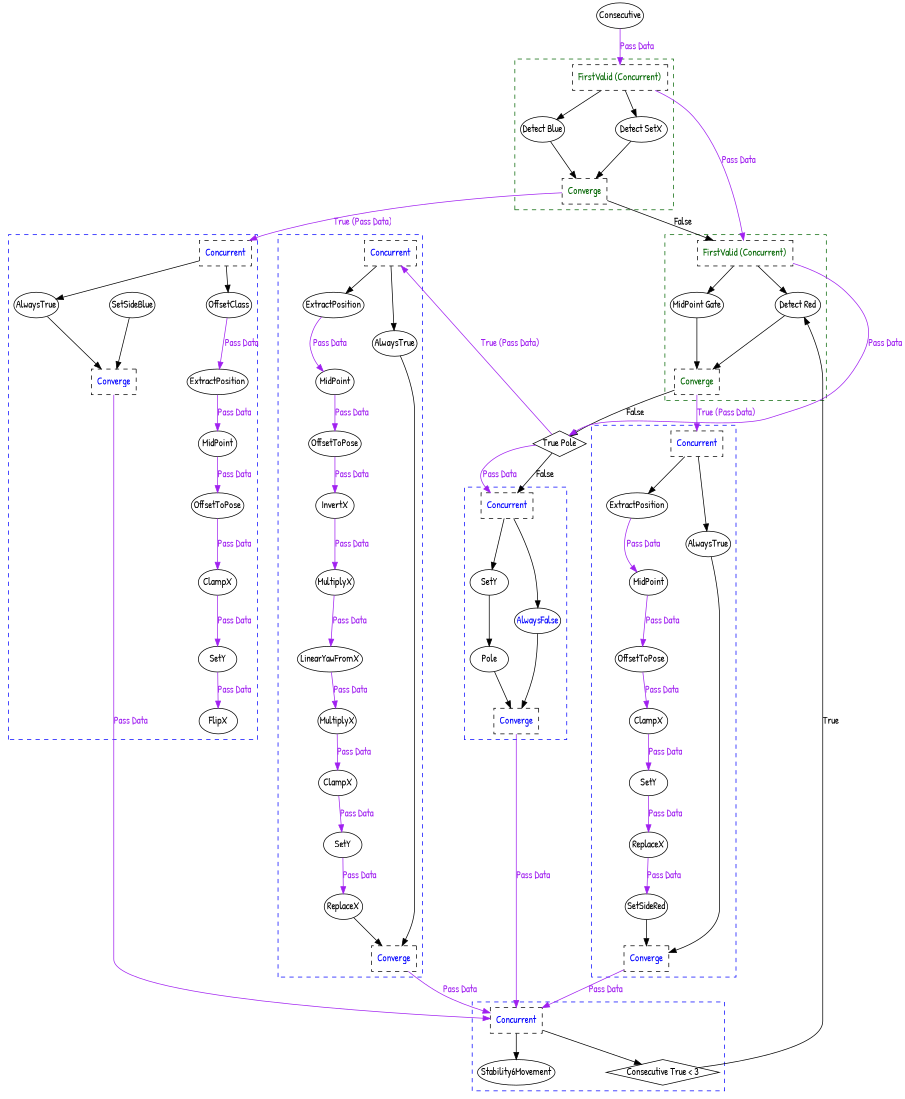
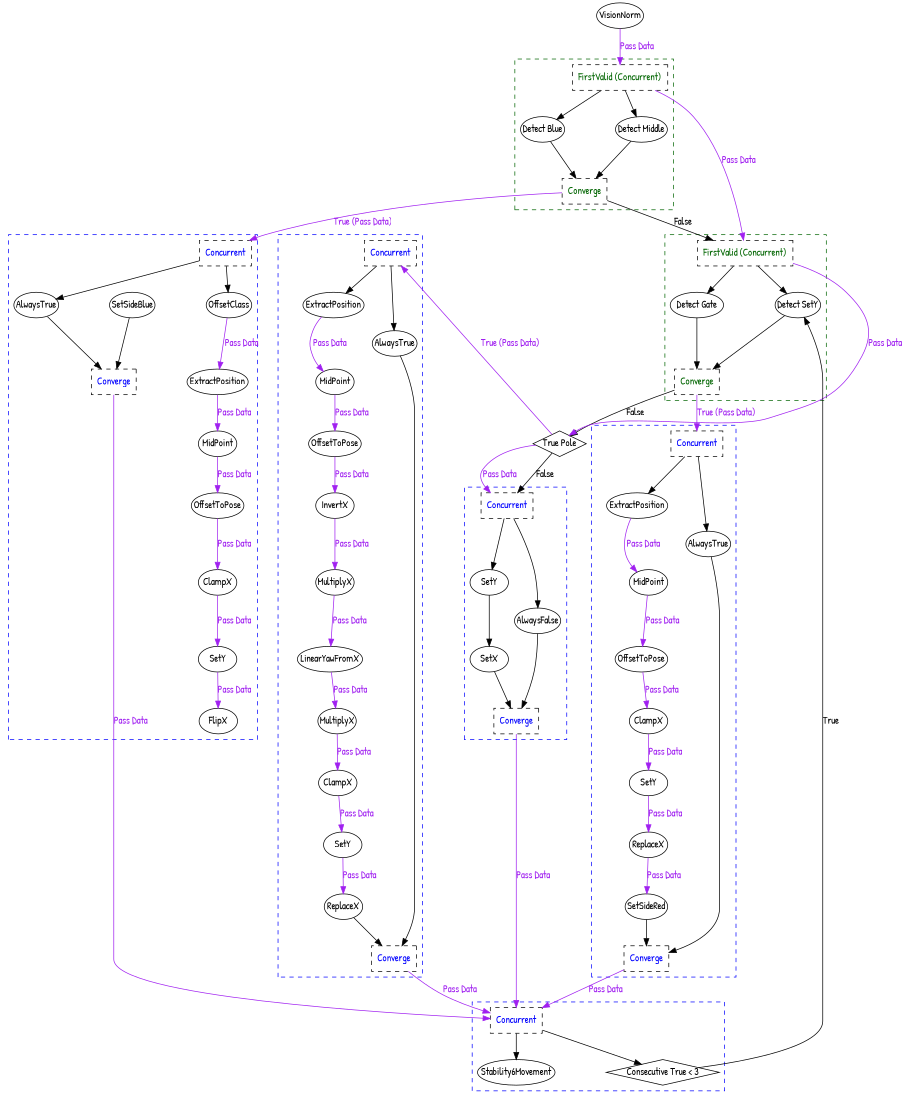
node "Consecutive": label "Consecutive" -> "VisionNorm"
node "Detect SetX": label "Detect SetX" -> "Detect Middle"
node "MidPoint Gate": label "MidPoint Gate" -> "Detect Gate"
node "Detect Red": label "Detect Red" -> "Detect SetY"
node "AlwaysFalse": fontcolor blue -> black
node "Pole": label "Pole" -> "SetX"
